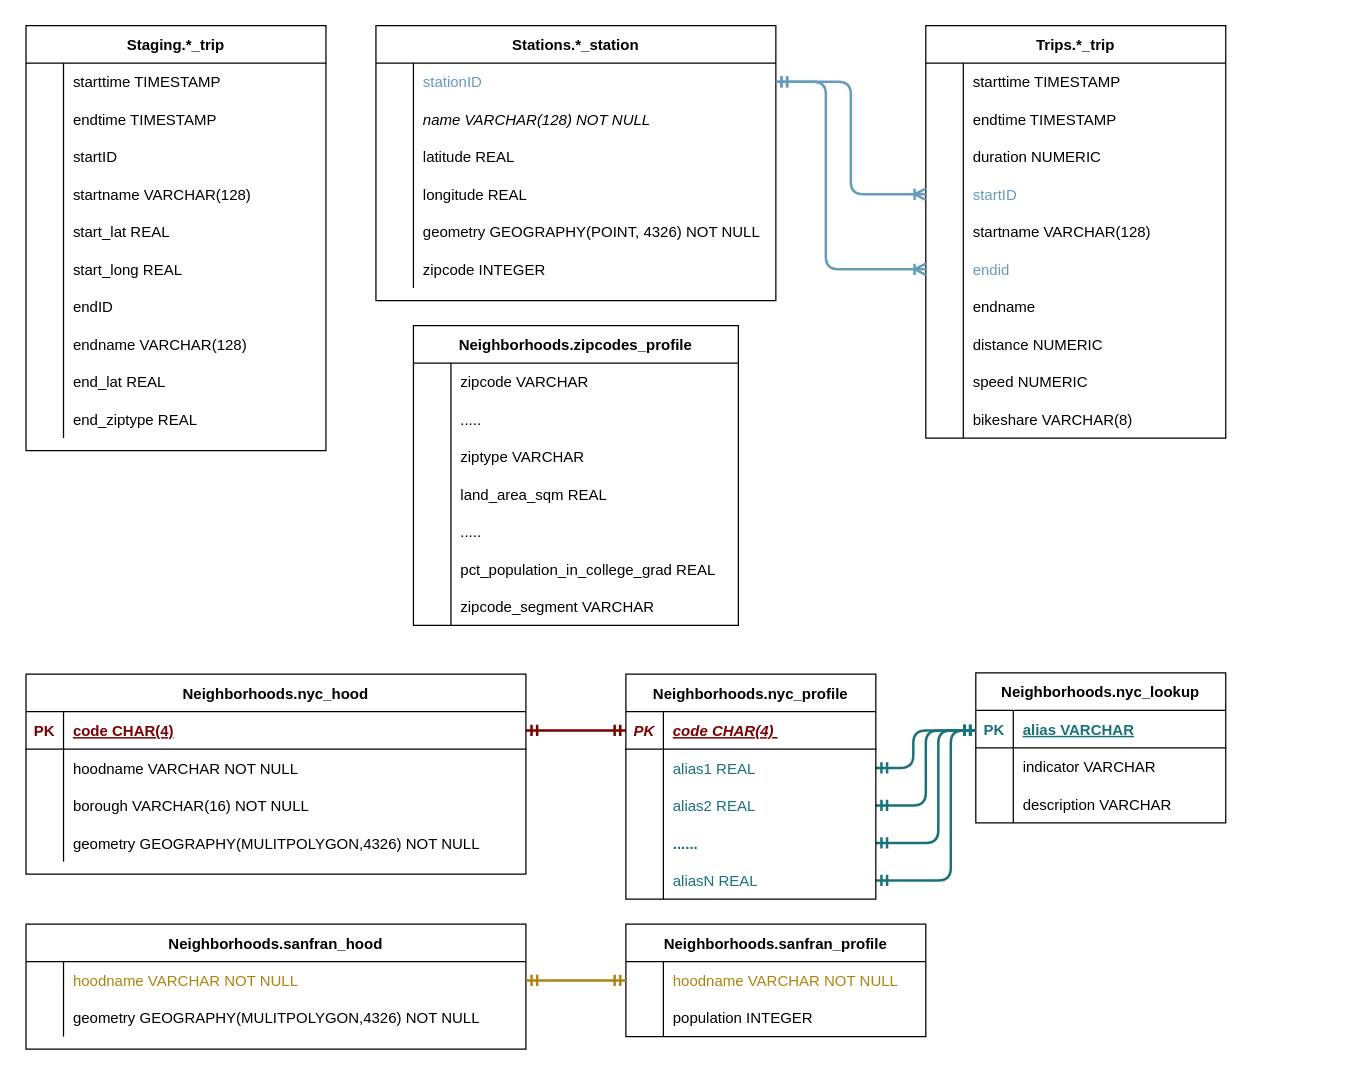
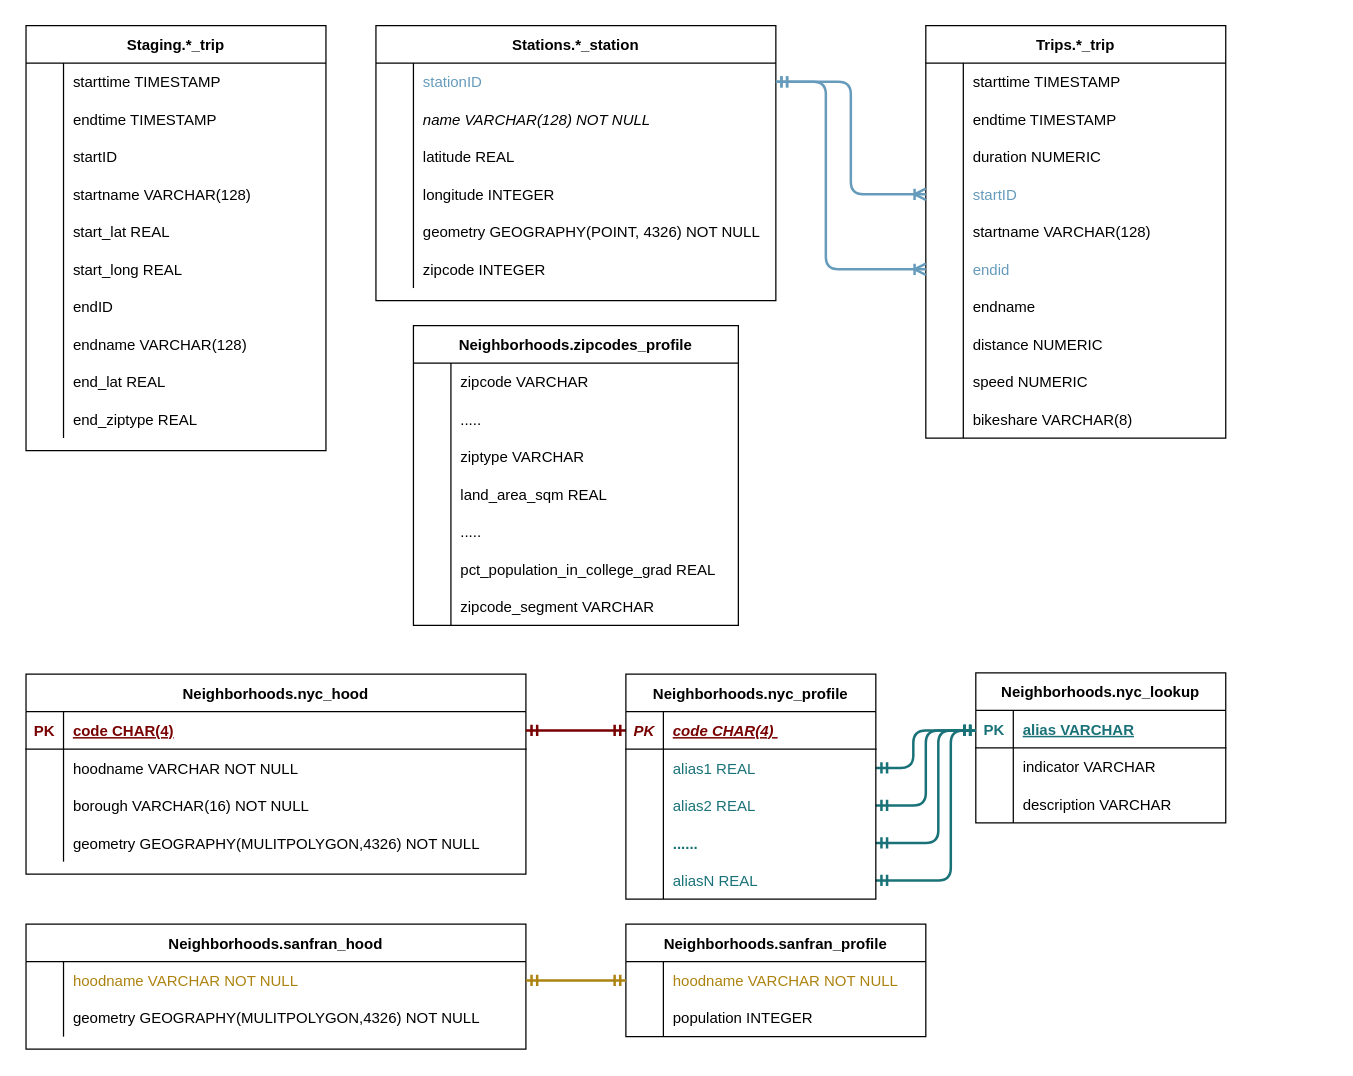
node "longitude REAL": label "longitude REAL" -> "longitude INTEGER"
